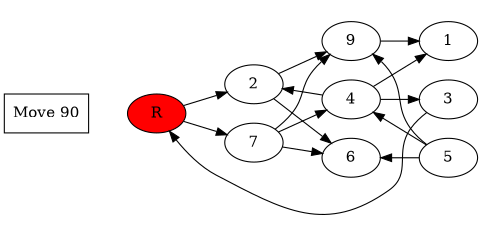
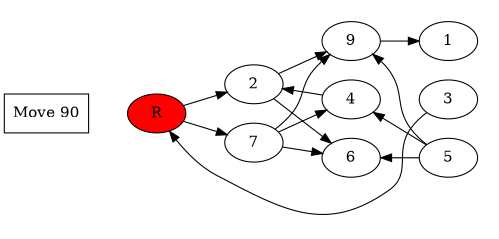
edge "4" -> "1": removed
edge "4" -> "3": removed
